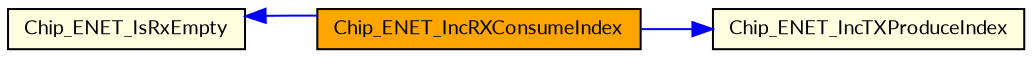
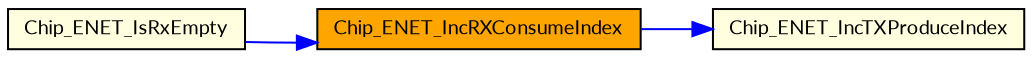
edge "Chip_ENET_IncRXConsumeIndex" -> "Chip_ENET_IsRxEmpty": reversed
